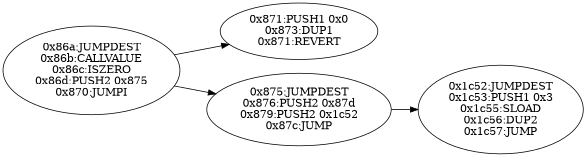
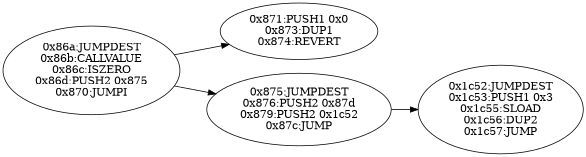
node "0x871:PUSH1 0x0 0x873:DUP1 0x871:REVERT": label "0x871:PUSH1 0x0 0x873:DUP1 0x871:REVERT" -> "0x871:PUSH1 0x0 0x873:DUP1 0x874:REVERT"
